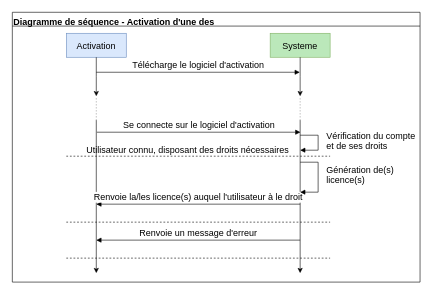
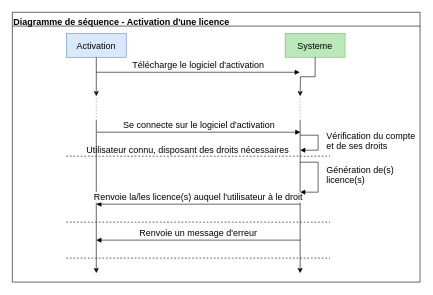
node "Diagramme de séquence - Activation d'une des": label "Diagramme de séquence - Activation d'une des" -> "Diagramme de séquence - Activation d'une licence"
node "Systeme": moved (300, 45) -> (315, 45)
